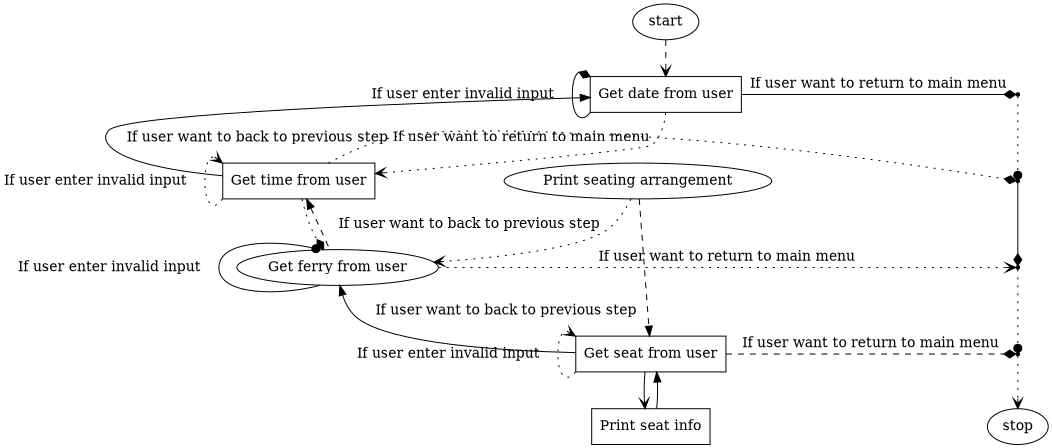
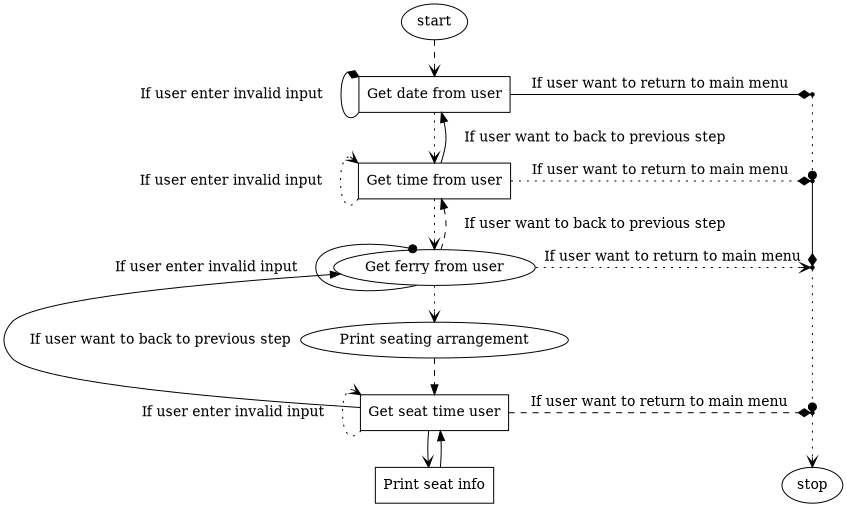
edge "Get time from user" -> "Get ferry from user": arrowhead diamond -> vee
edge "Print seating arrangement" -> "Get ferry from user": reversed
node "Get seat from user": label "Get seat from user" -> "Get seat time user"
